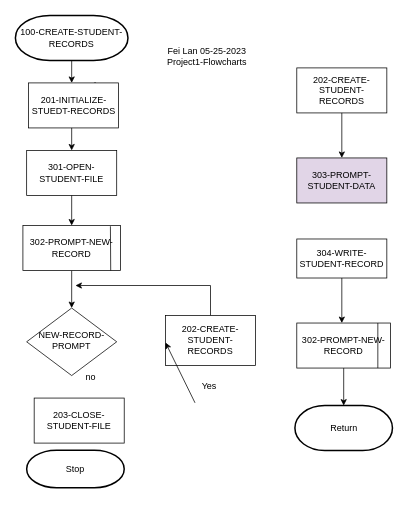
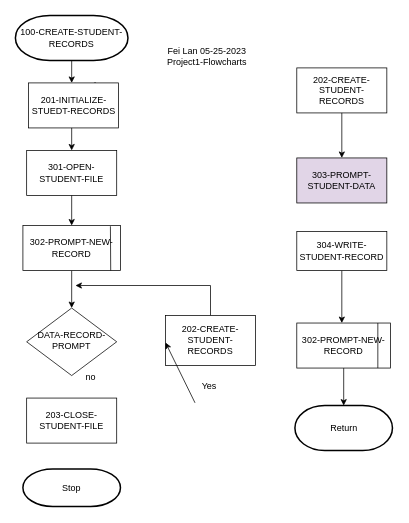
node "304-WRITE-STUDENT-RECORD": moved (342, 258) -> (342, 251)
node "NEW-RECORD-PROMPT": label "NEW-RECORD-PROMPT" -> "DATA-RECORD-PROMPT"
node "203-CLOSE-STUDENT-FILE": moved (79, 420) -> (72, 420)
node "Stop": moved (75, 469) -> (72, 488)
